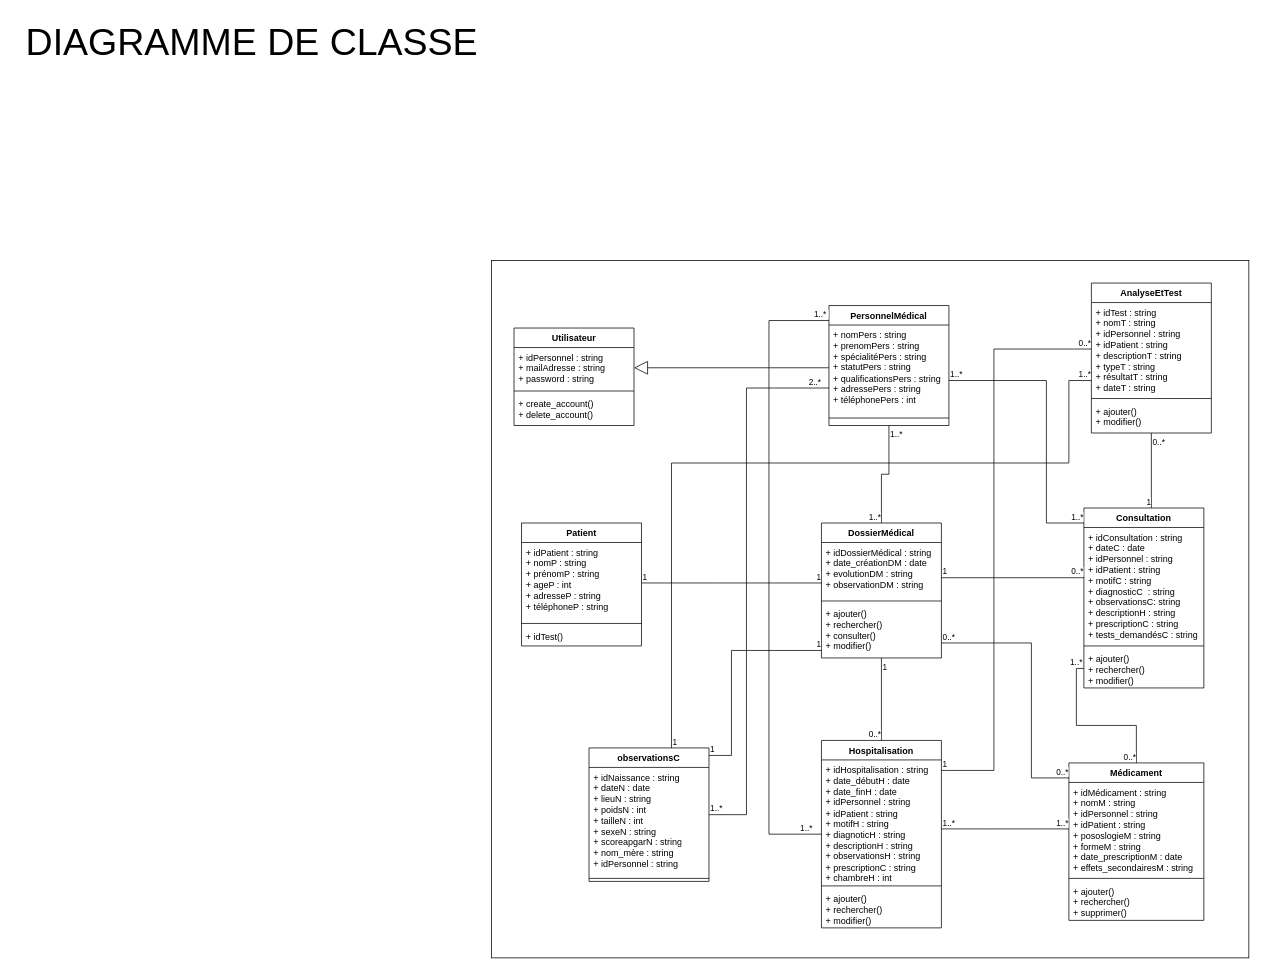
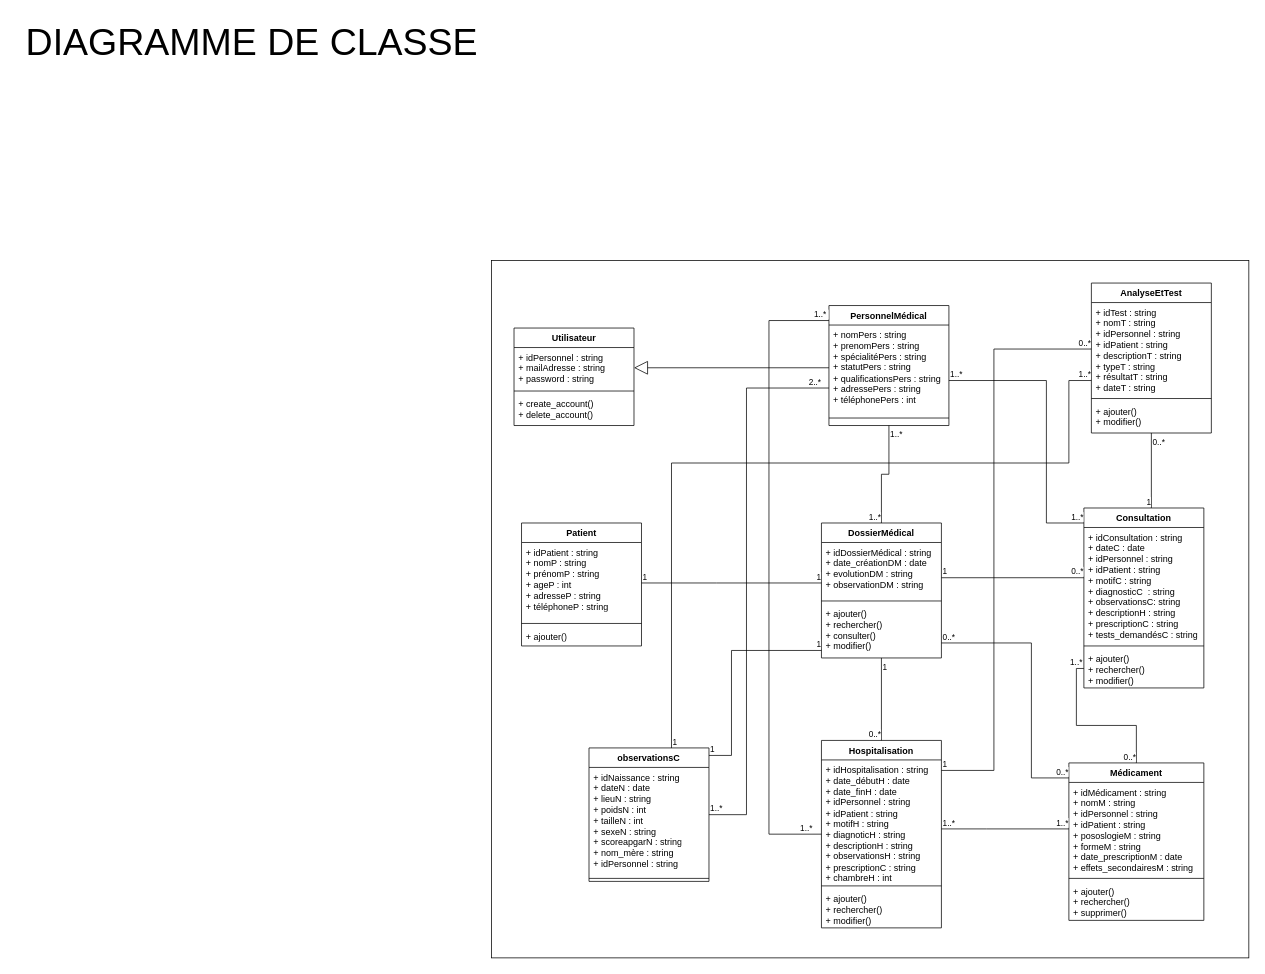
node "+ idTest()": label "+ idTest()" -> "+ ajouter()"
